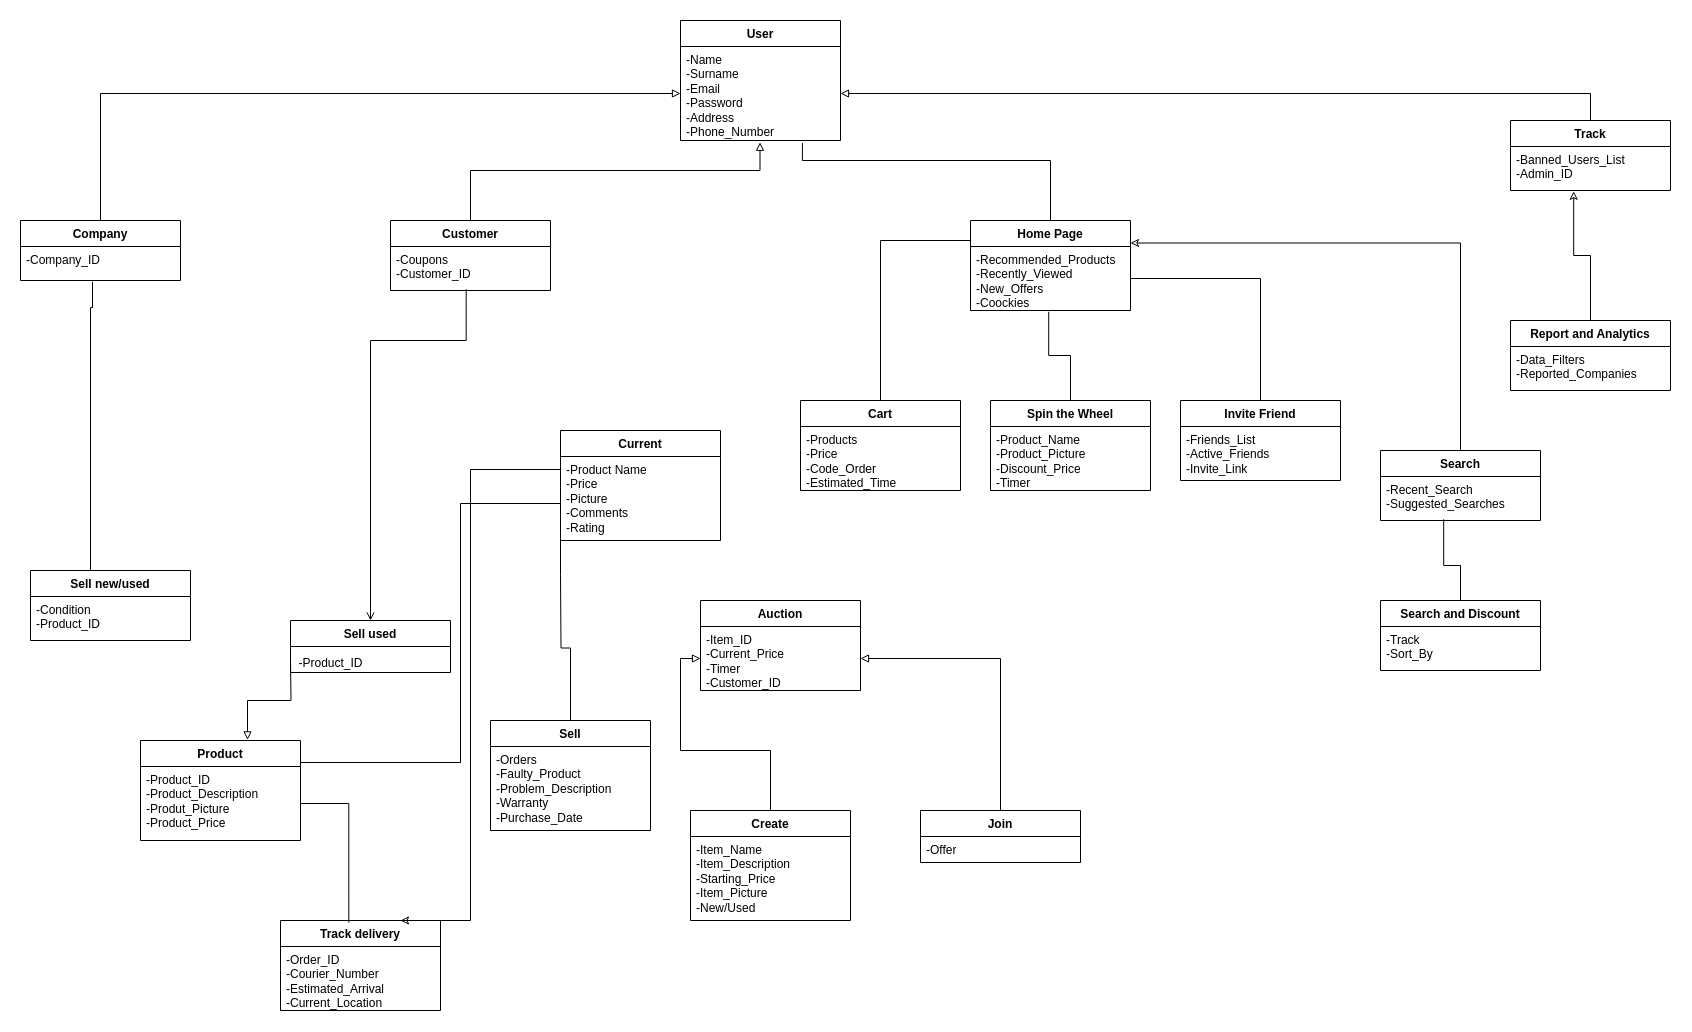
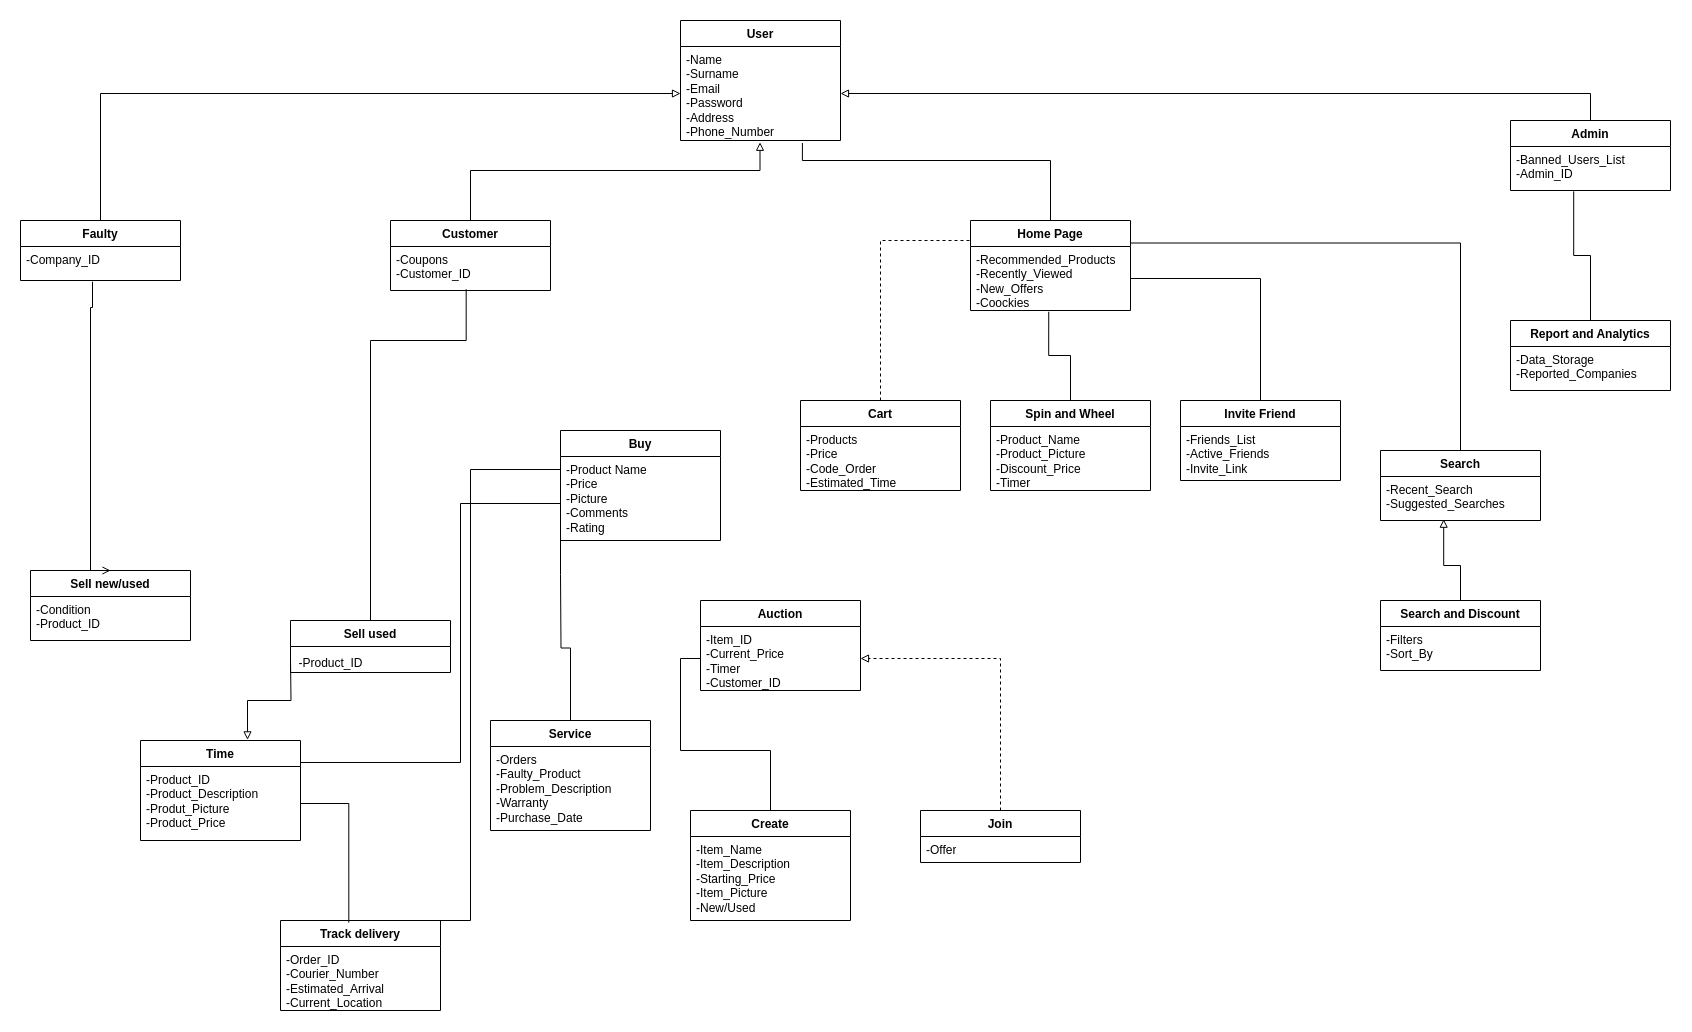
node "Track": label "Track" -> "Admin"
edge "Report and Analytics" -> "-Banned_Users_List -Admin_ID": arrowhead classic -> none
node "Company": label "Company" -> "Faulty"
edge "Search" -> "Home Page": arrowhead classic -> none
edge "Home Page" -- "Cart": style solid -> dashed
node "-Data_Filters -Reported_Companies": label "-Data_Filters -Reported_Companies" -> "-Data_Storage -Reported_Companies"
node "Spin the Wheel": label "Spin the Wheel" -> "Spin and Wheel"
node "Current": label "Current" -> "Buy"
edge "-Recent_Search -Suggested_Searches" -- "Search and Discount": arrowhead none -> block
edge "-Company_ID" -- "Sell new/used": arrowhead none -> open
edge "-Coupons -Customer_ID" -> "Sell used": arrowhead open -> none
node "-Track -Sort_By": label "-Track -Sort_By" -> "-Filters -Sort_By"
edge "Create" -> "-Item_ID -Current_Price -Timer -Customer_ID": arrowhead block -> none
edge "Join" -> "-Item_ID -Current_Price -Timer -Customer_ID": style solid -> dashed
node "Sell": label "Sell" -> "Service"
node "Product": label "Product" -> "Time"
edge "-Product Name -Price -Picture -Comments -Rating" -> "Track delivery": arrowhead classic -> none
